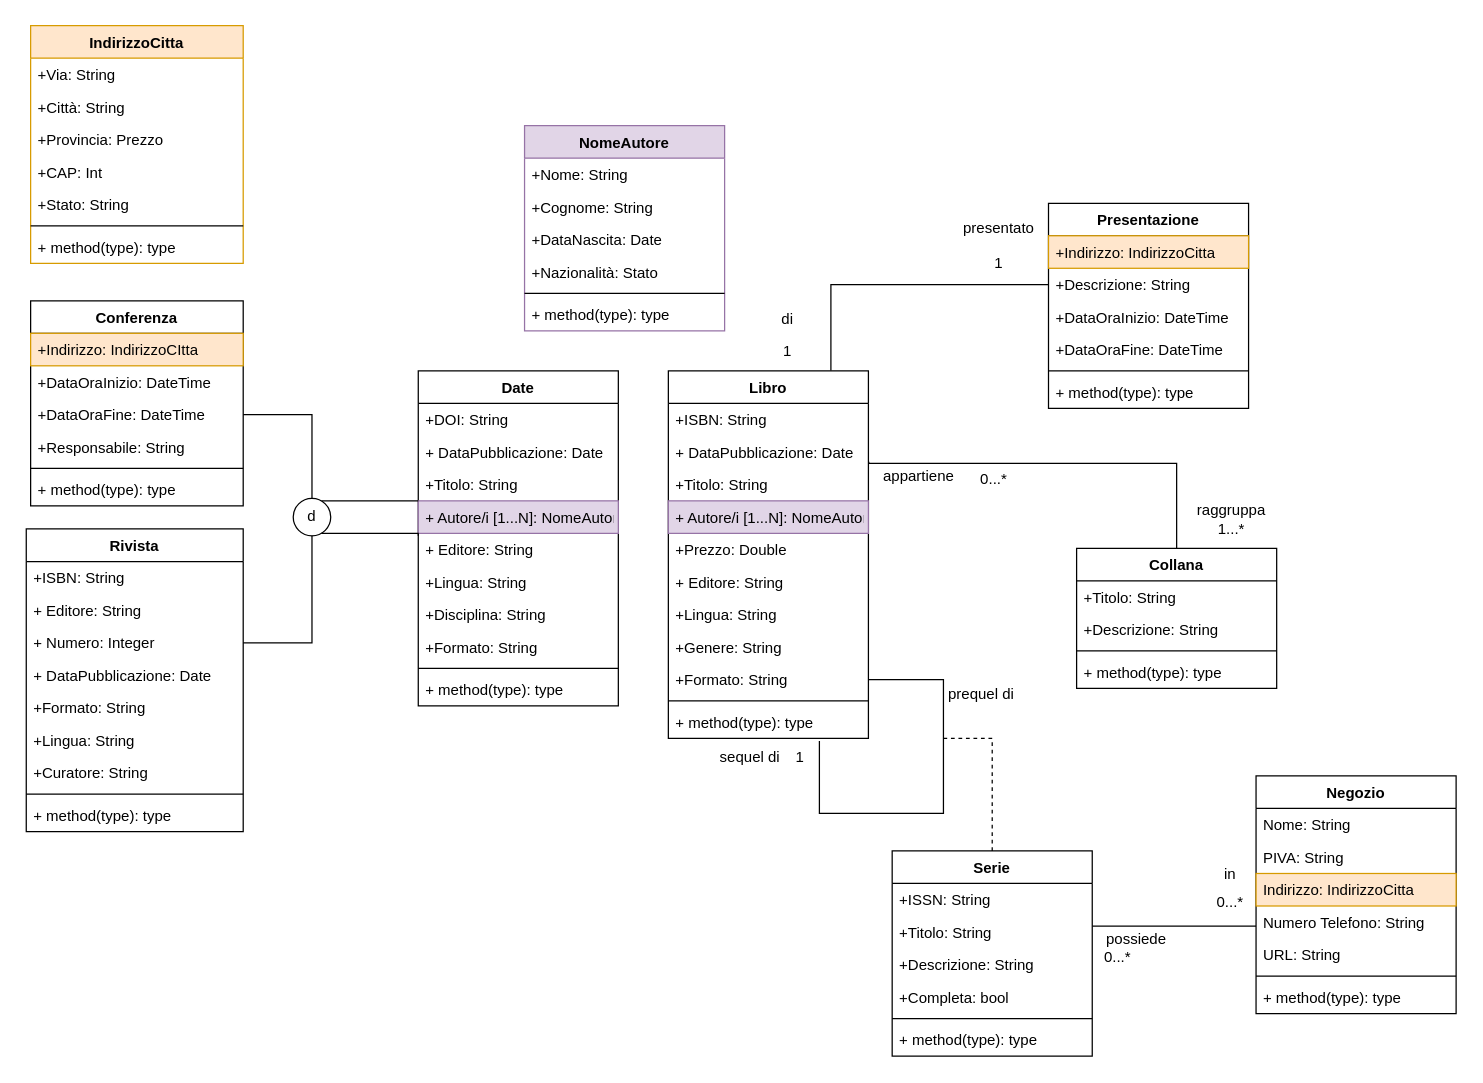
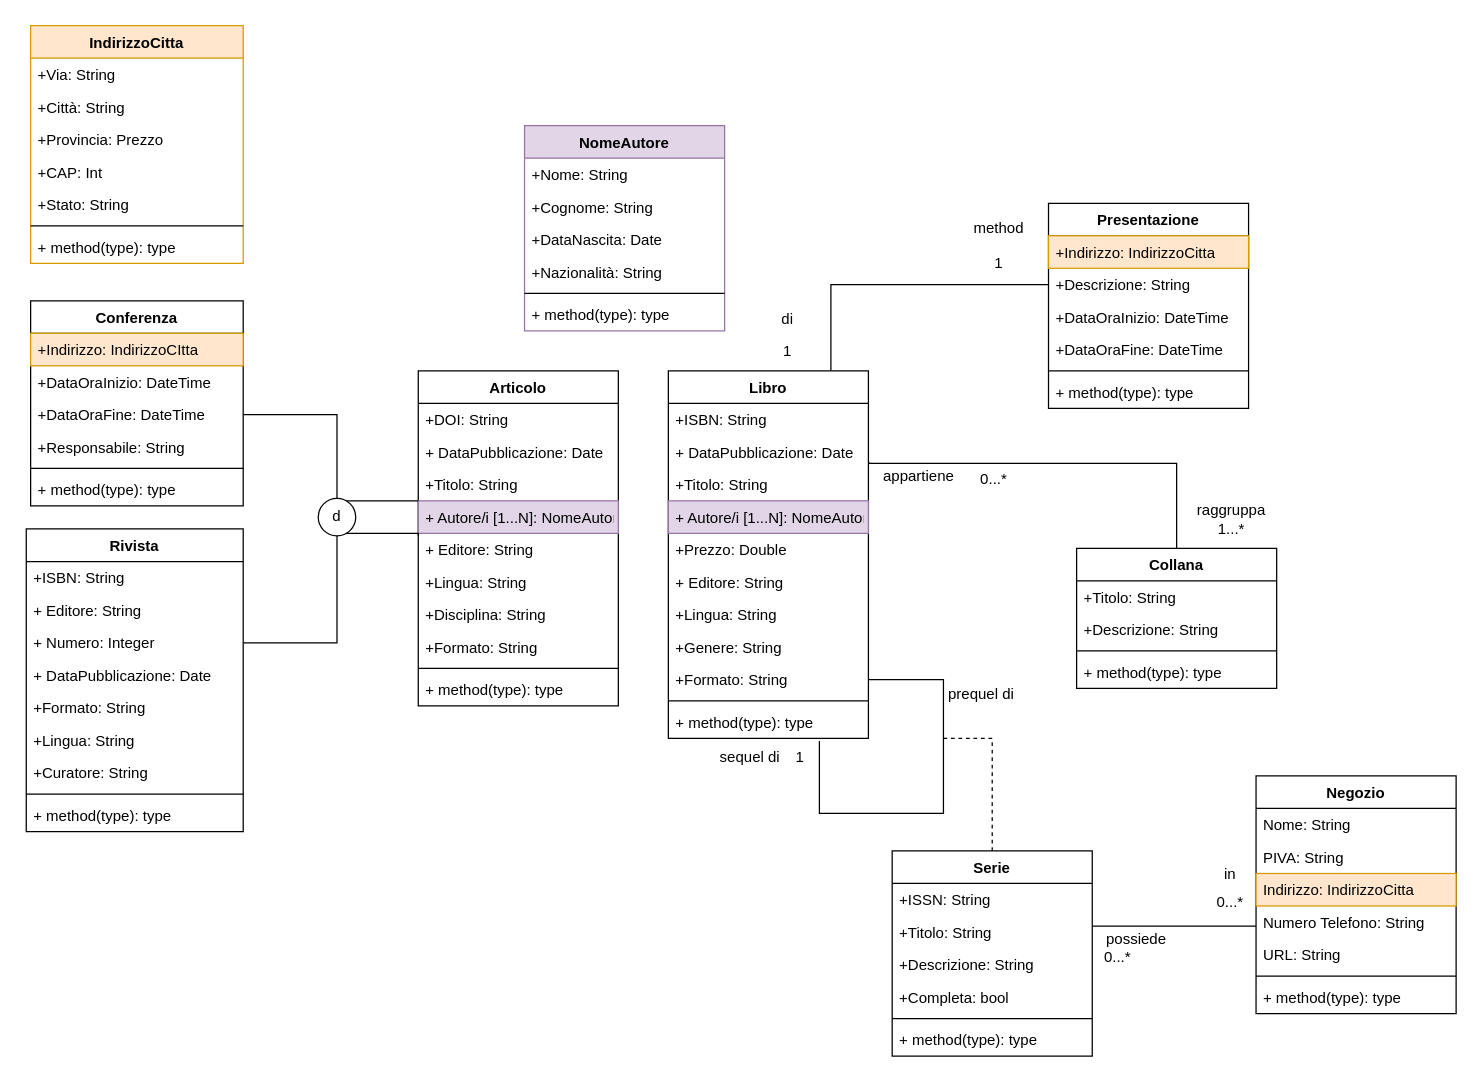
node "presentato": label "presentato" -> "method"
node "+Nazionalità: Stato": label "+Nazionalità: Stato" -> "+Nazionalità: String"
node "Date": label "Date" -> "Articolo"
node "d": moved (312, 517) -> (337, 517)
